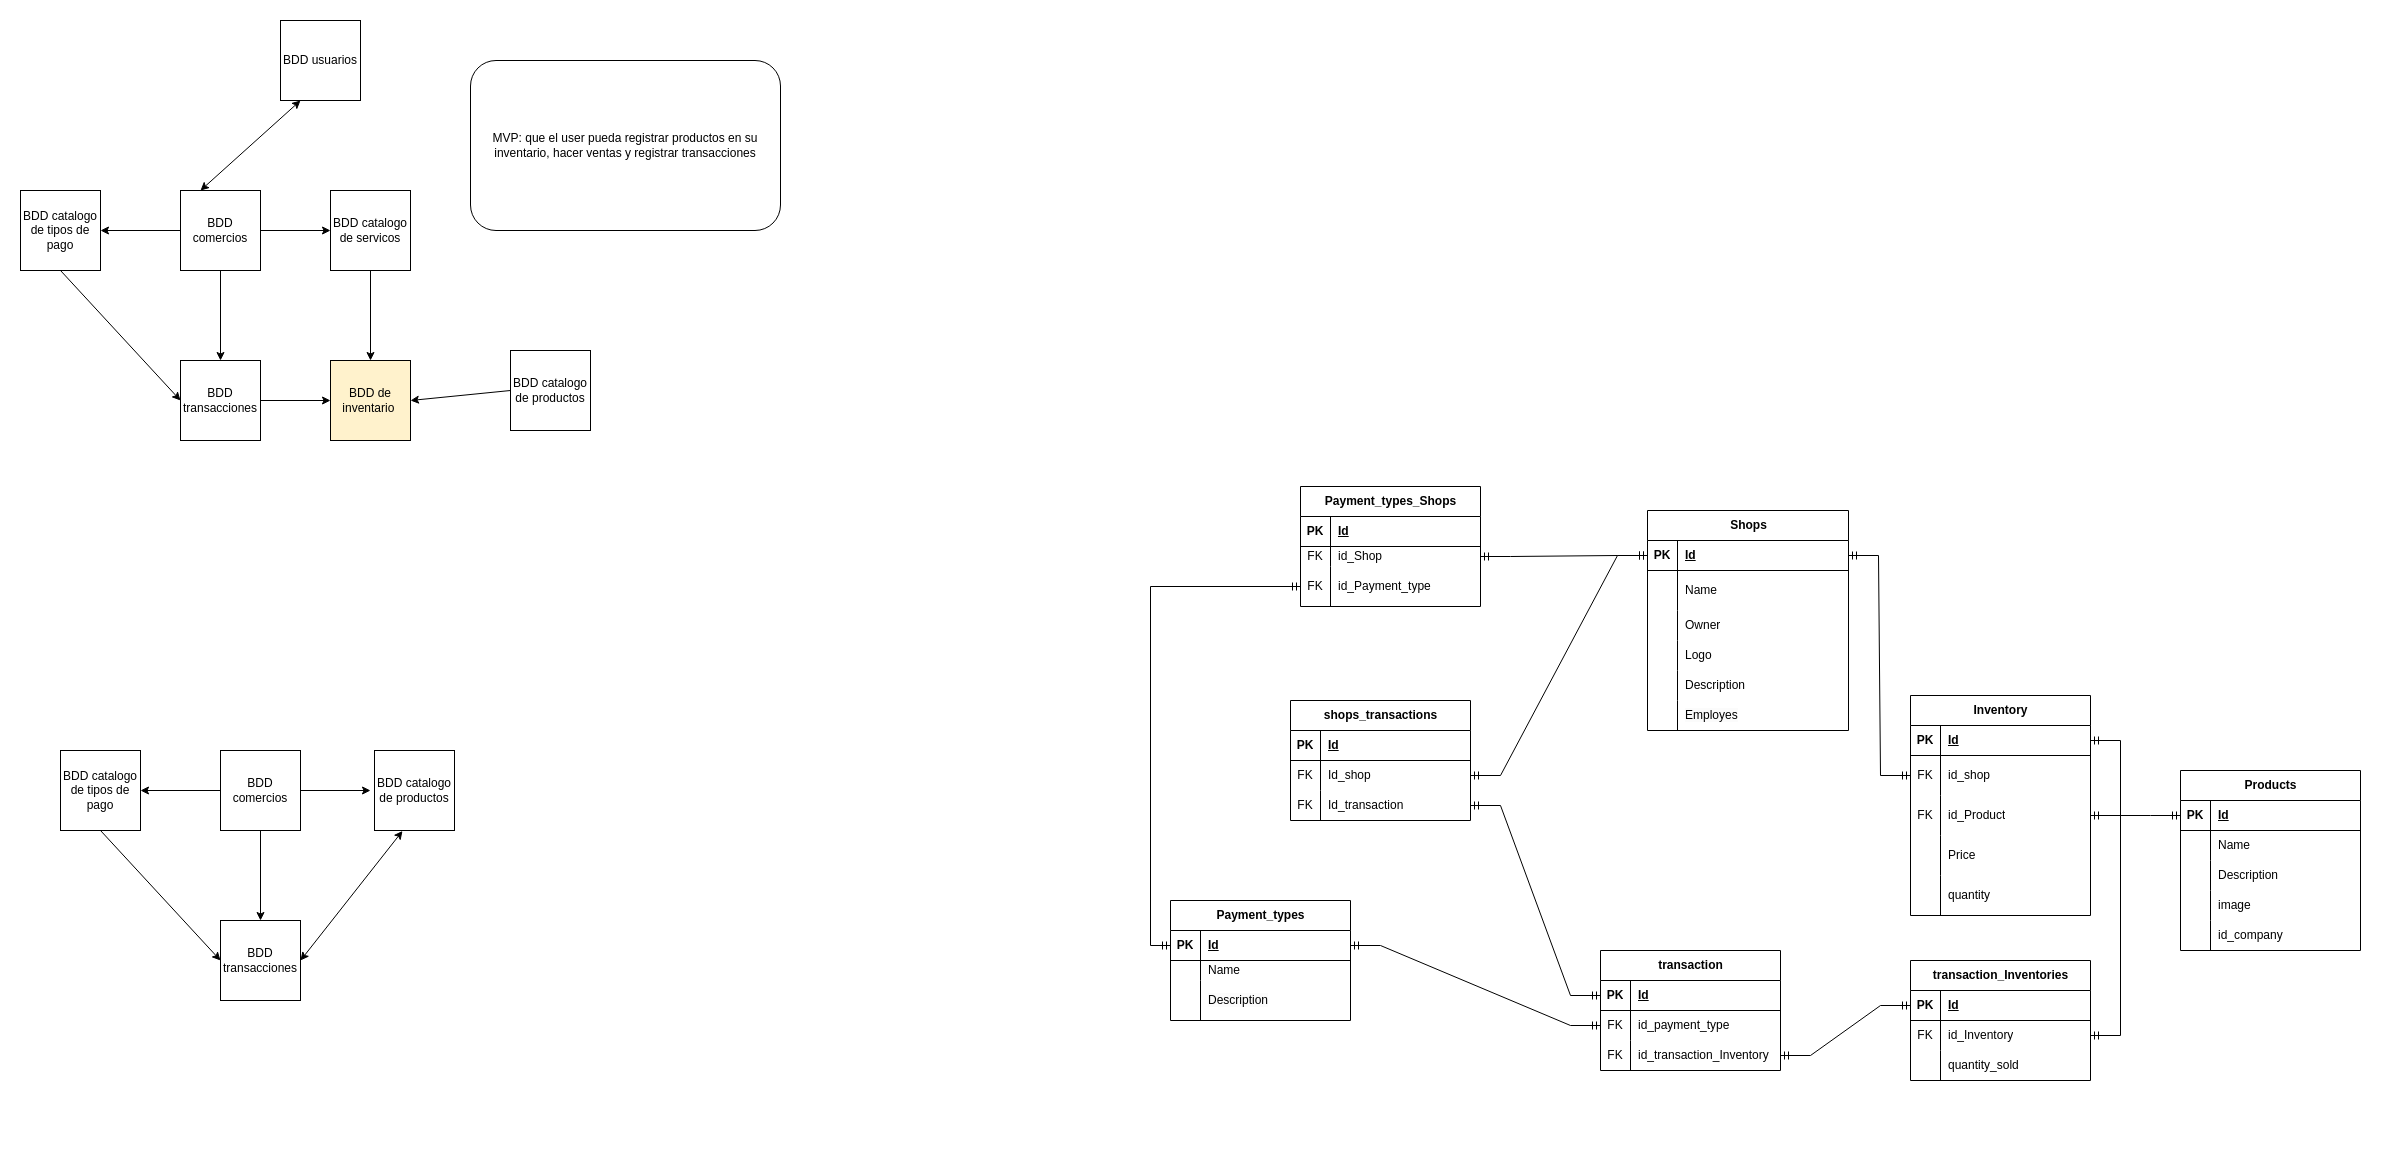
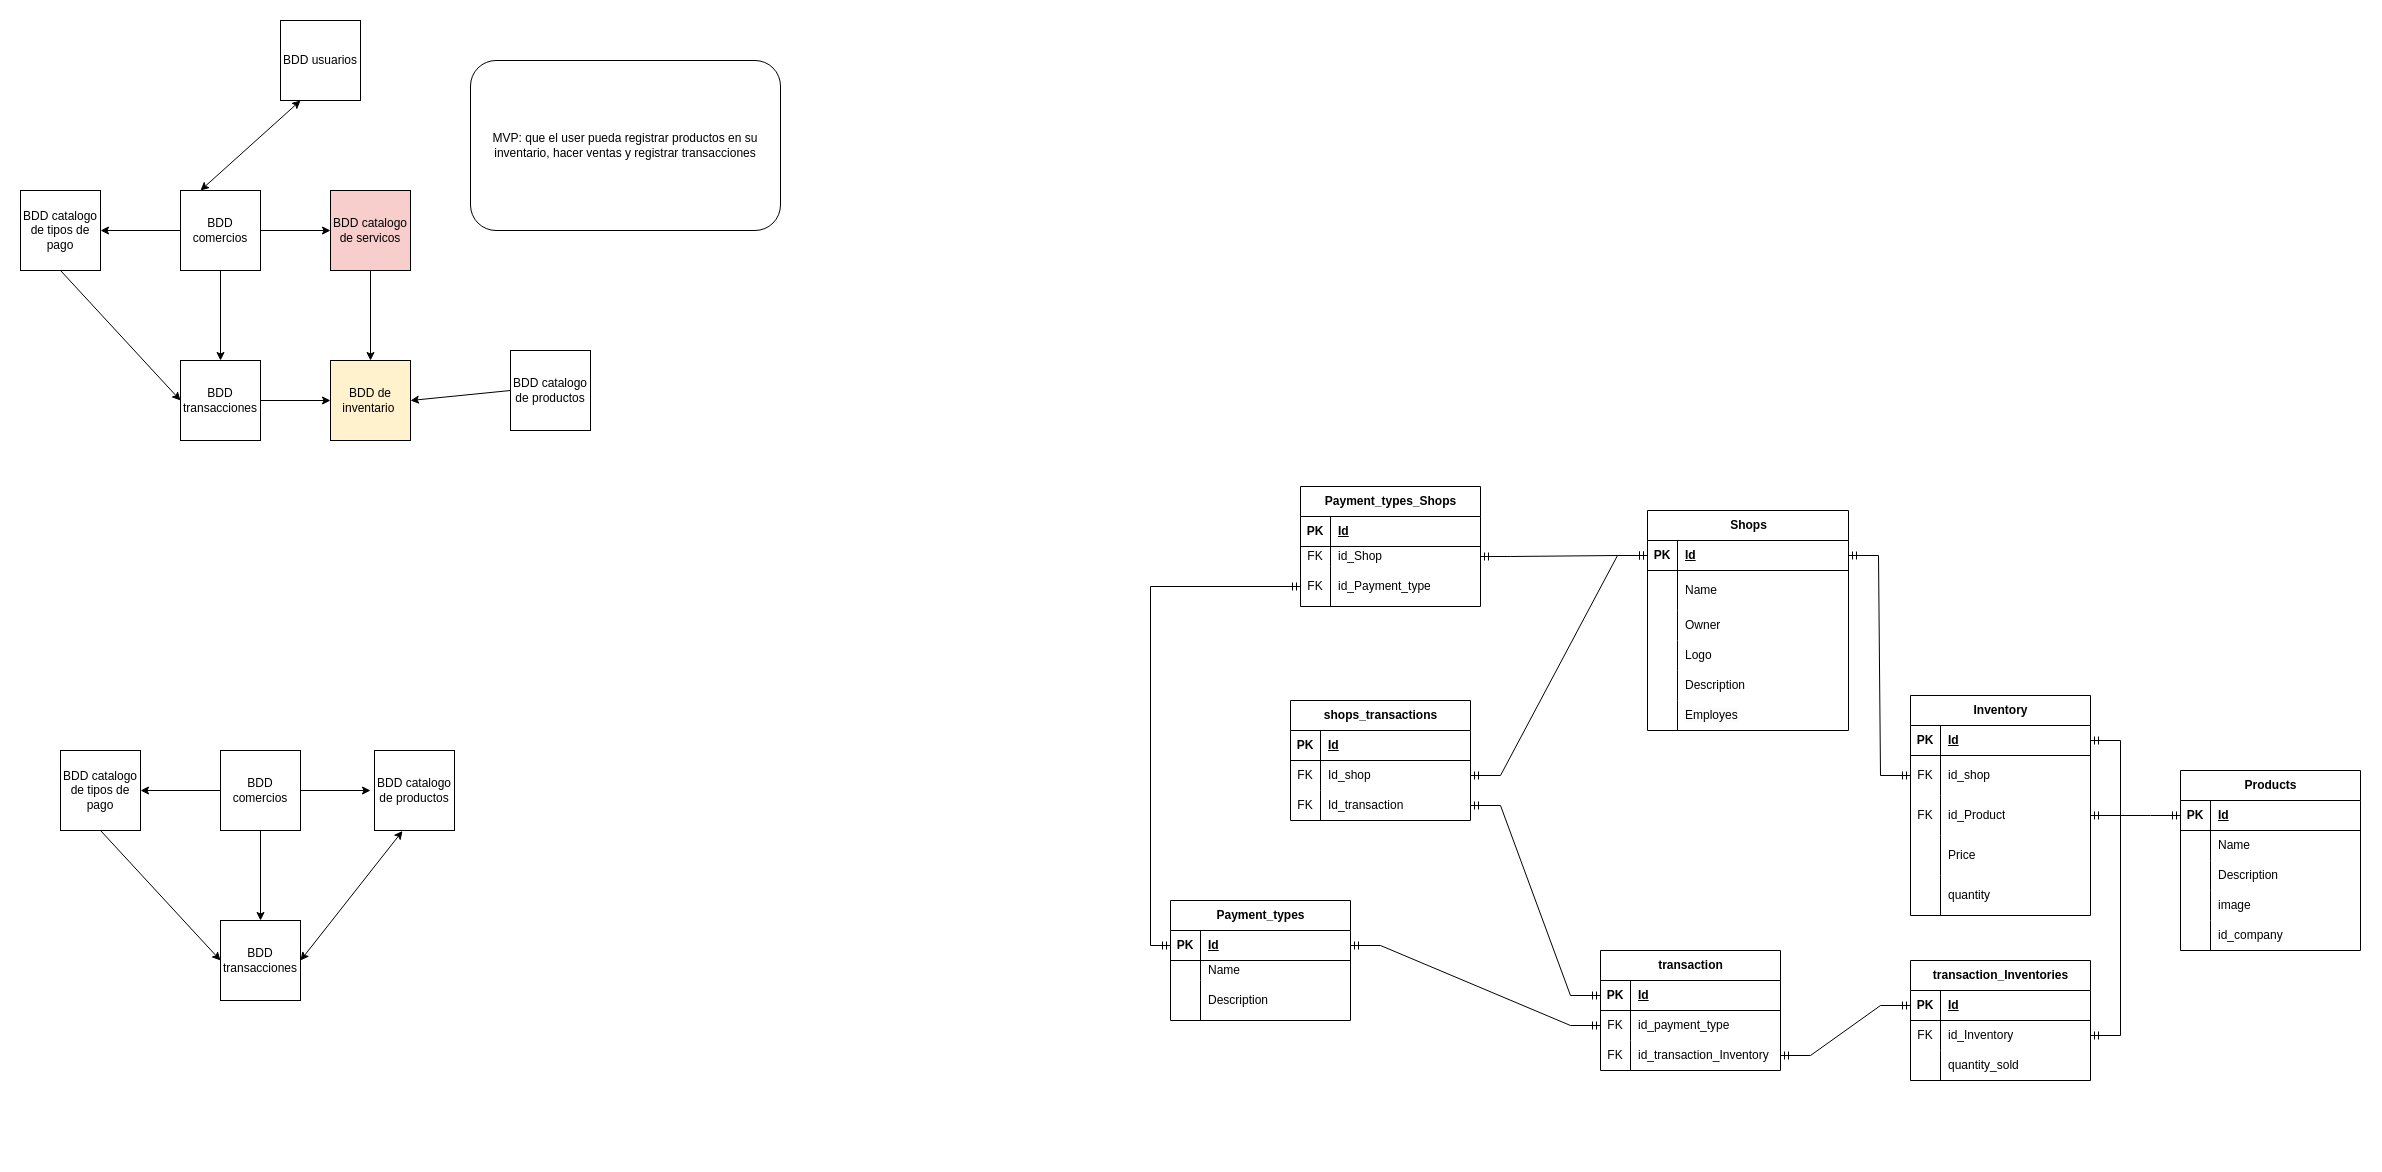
node "BDD catalogo de servicos": fillcolor #ffffff -> #f8cecc
